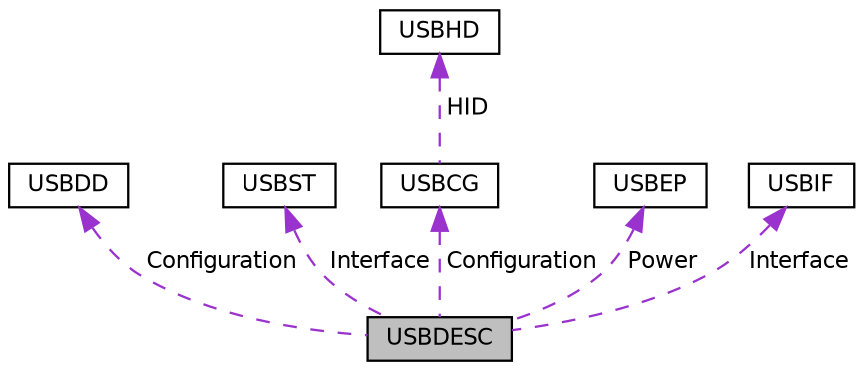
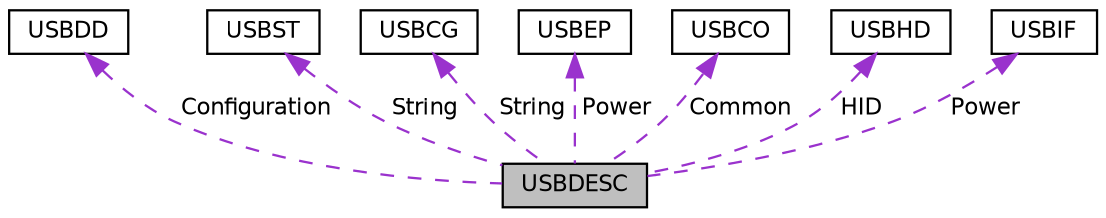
node "USBCO": added
edge "USBCG" -> "USBHD": now "USBDESC" -> "USBHD"
edge "USBDESC" -> "USBST": label " Interface" -> " String"
edge "USBDESC" -> "USBCG": label " Configuration" -> " String"
edge "USBDESC" -> "USBIF": label " Interface" -> " Power"
